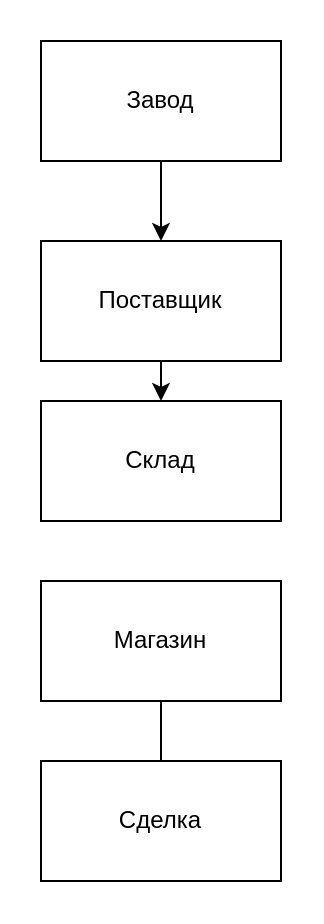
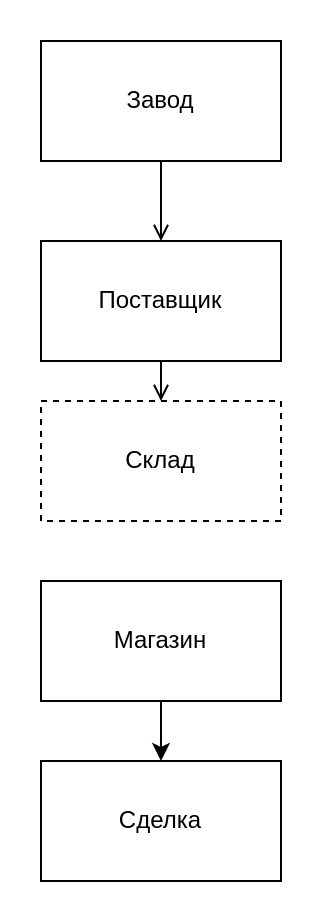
edge "Завод" -> "Поставщик": arrowhead classic -> open
edge "Поставщик" -> "Склад": arrowhead classic -> open
node "Склад": style solid -> dashed
edge "Магазин" -- "Сделка": arrowhead none -> classic
